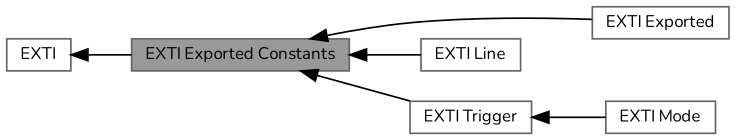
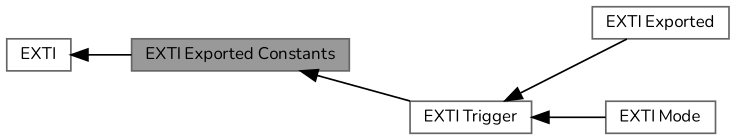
edge "EXTI Exported" -> "EXTI Exported Constants": now "EXTI Exported" -> "EXTI Trigger"
node "EXTI Line": removed
